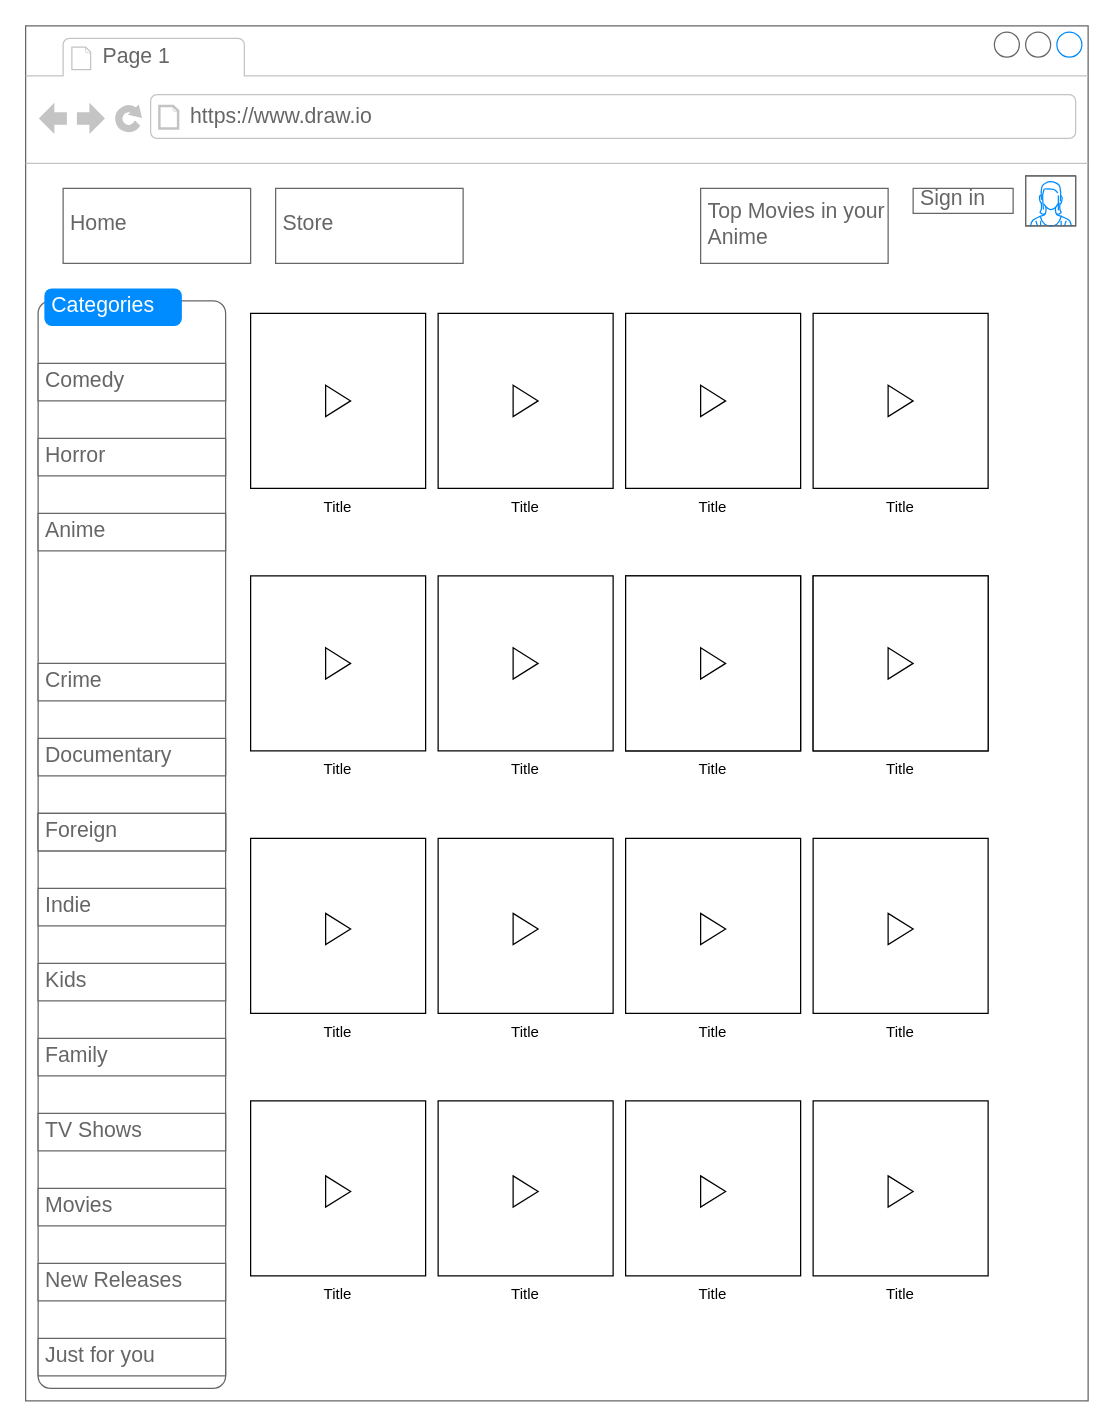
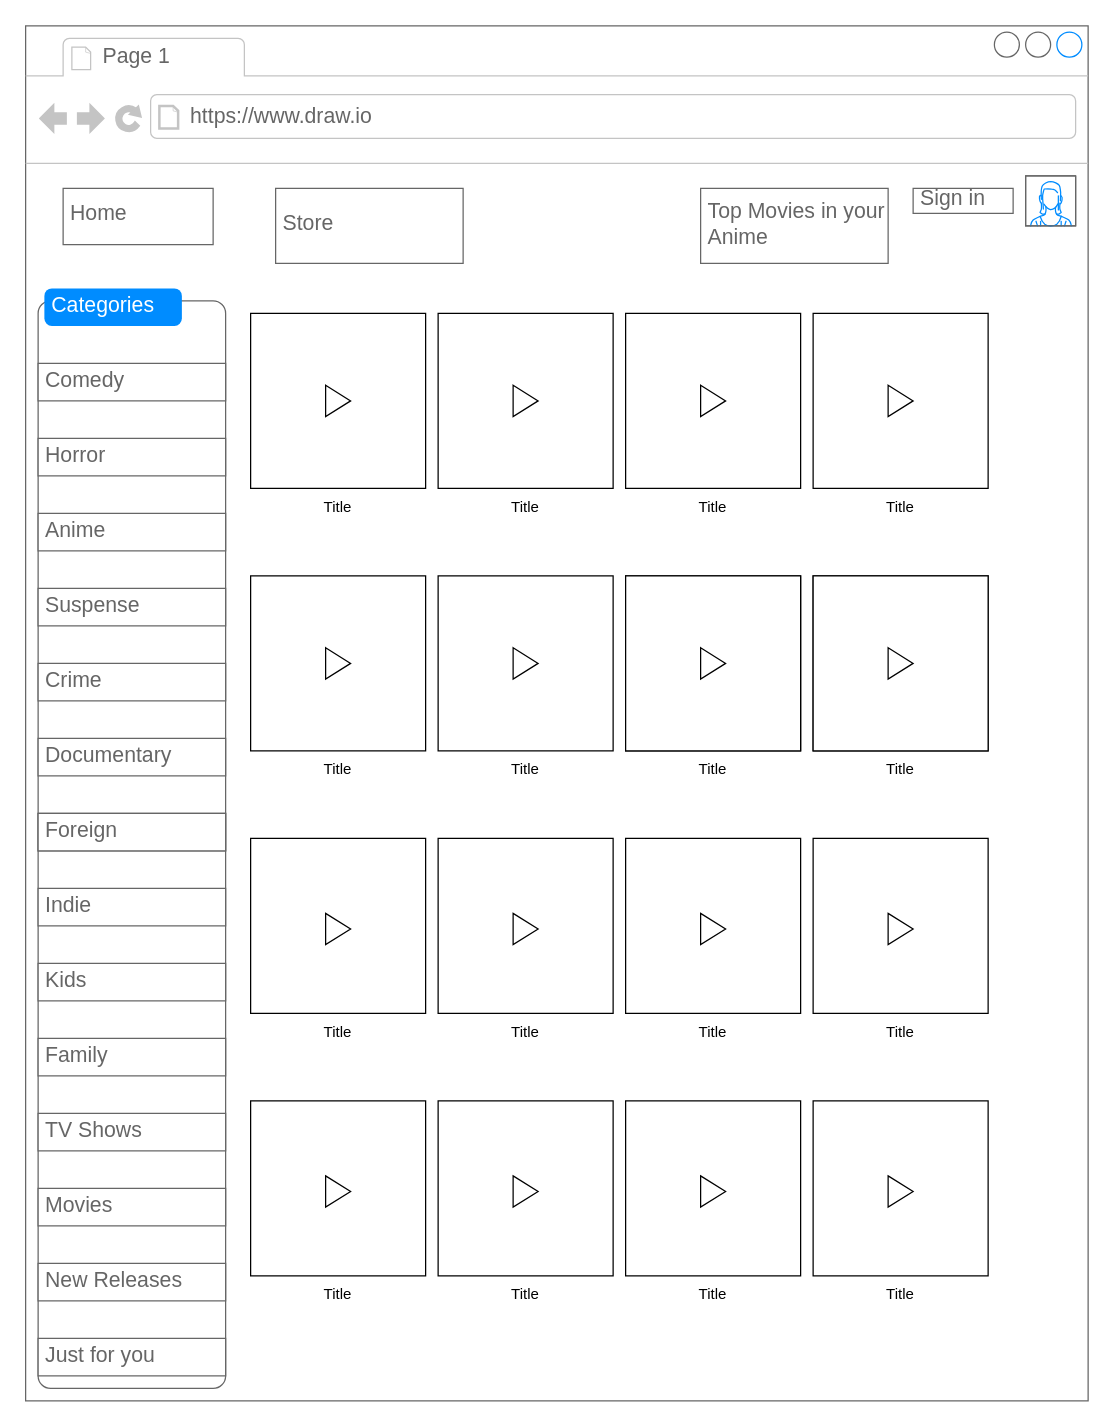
node "Home": size 188x75 -> 150x56
node "Suspense": added
